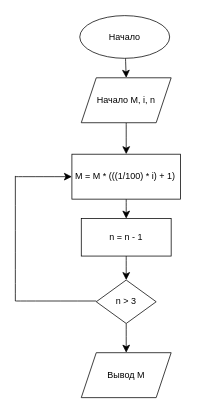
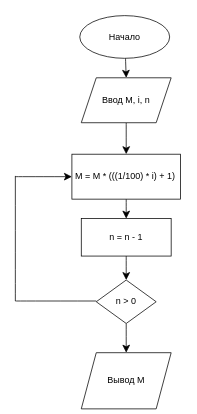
node "Начало M, i, n": label "Начало M, i, n" -> "Ввод M, i, n"
node "n > 3": label "n > 3" -> "n > 0"
node "Вывод M": size 90x45 -> 90x56
